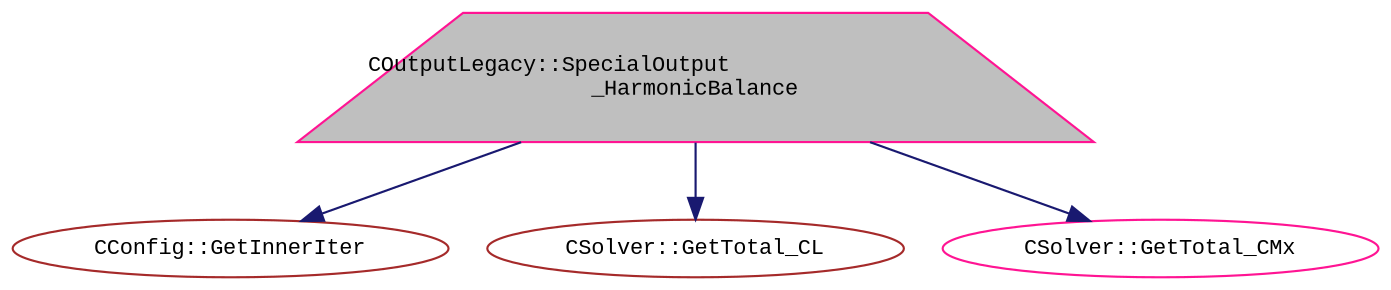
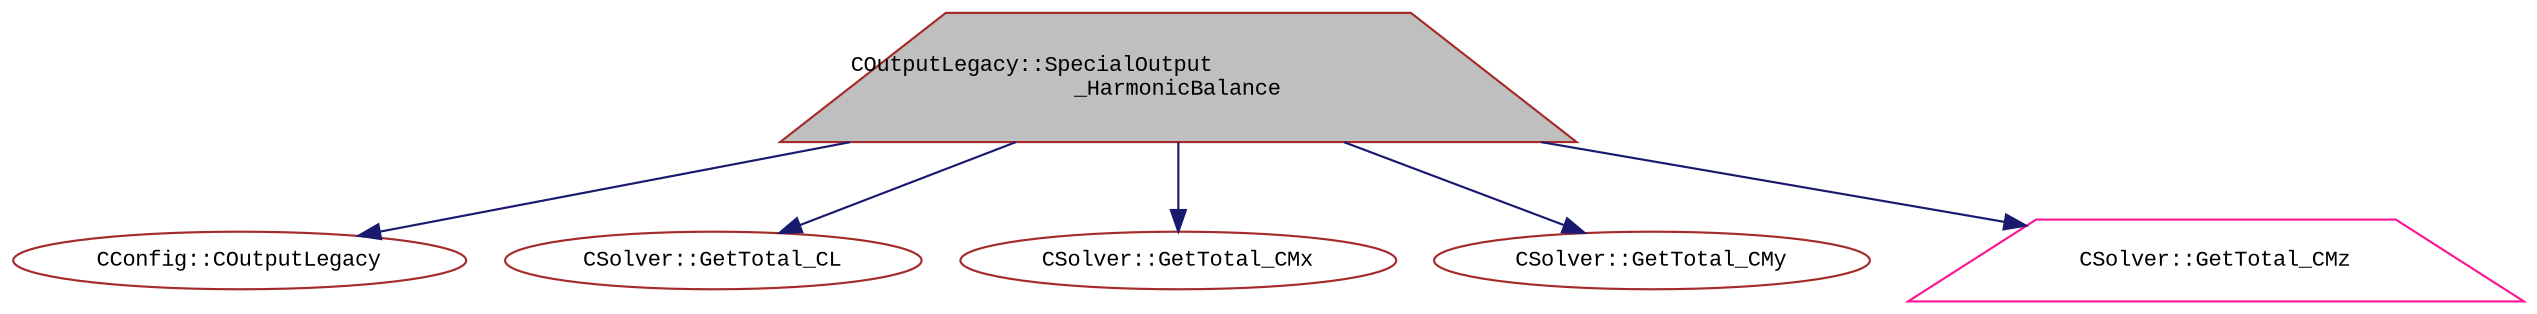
node "COutputLegacy::SpecialOutput _HarmonicBalance": color deeppink -> brown
node "CConfig::GetInnerIter": label "CConfig::GetInnerIter" -> "CConfig::COutputLegacy"
node "CSolver::GetTotal_CMx": color deeppink -> brown
node "CSolver::GetTotal_CMy": added
node "CSolver::GetTotal_CMz": added
